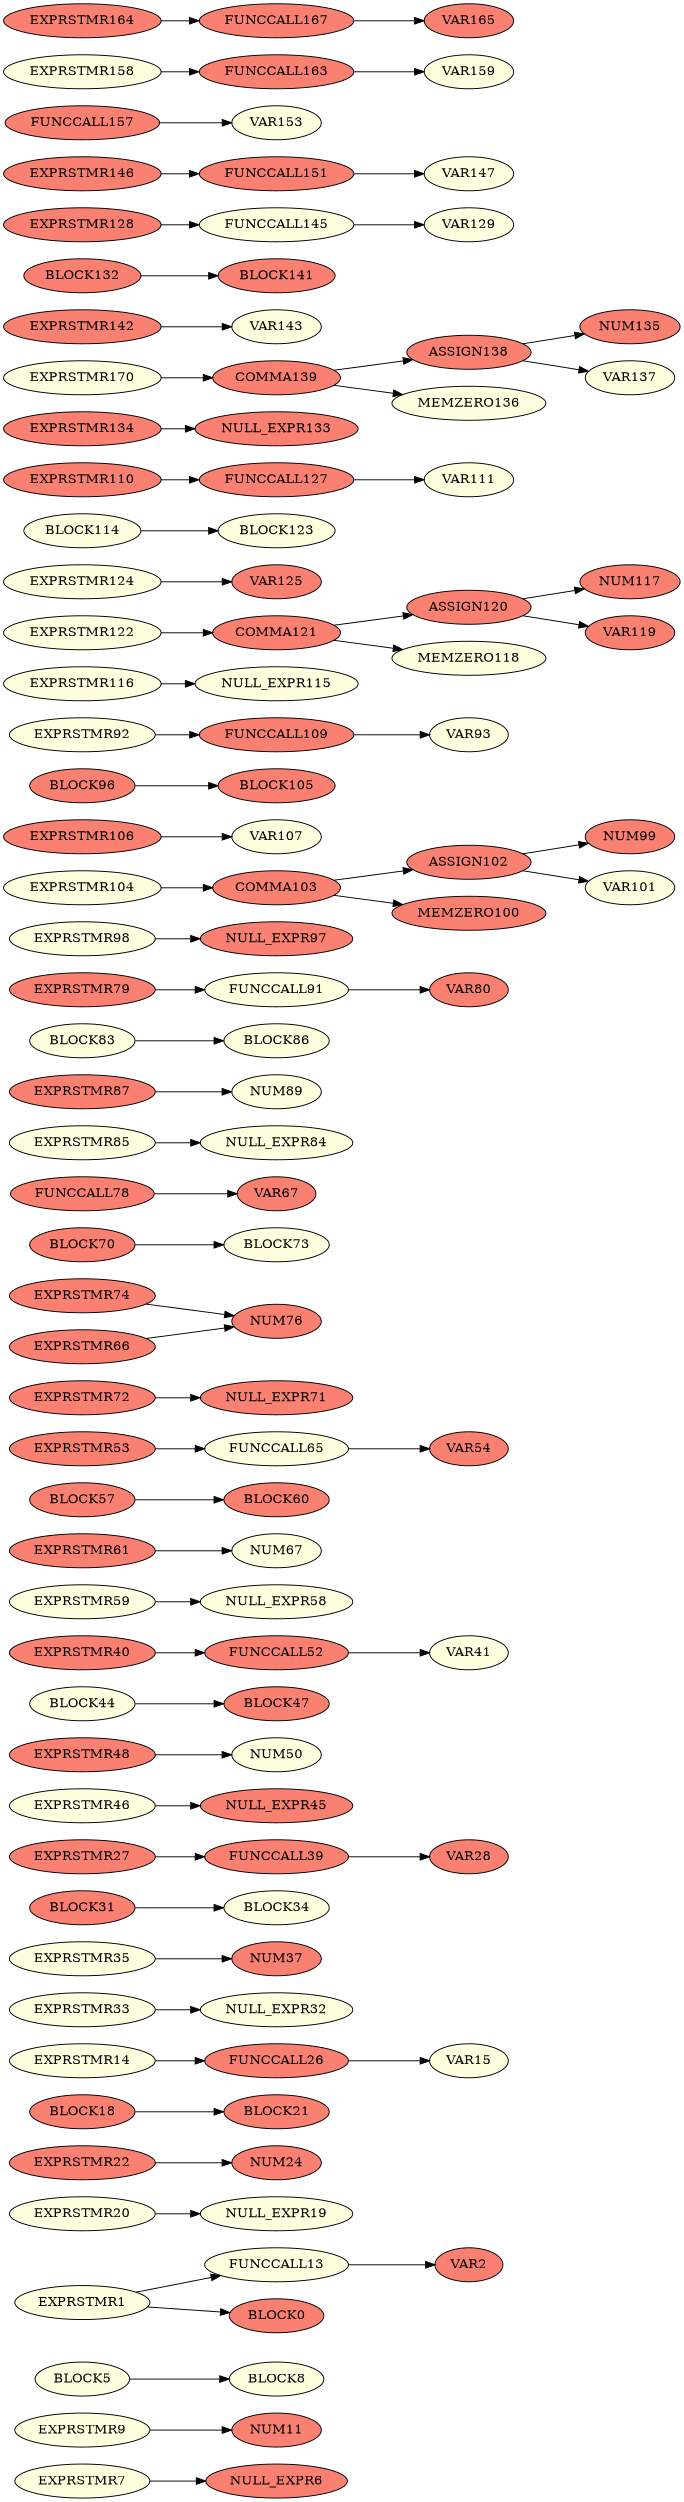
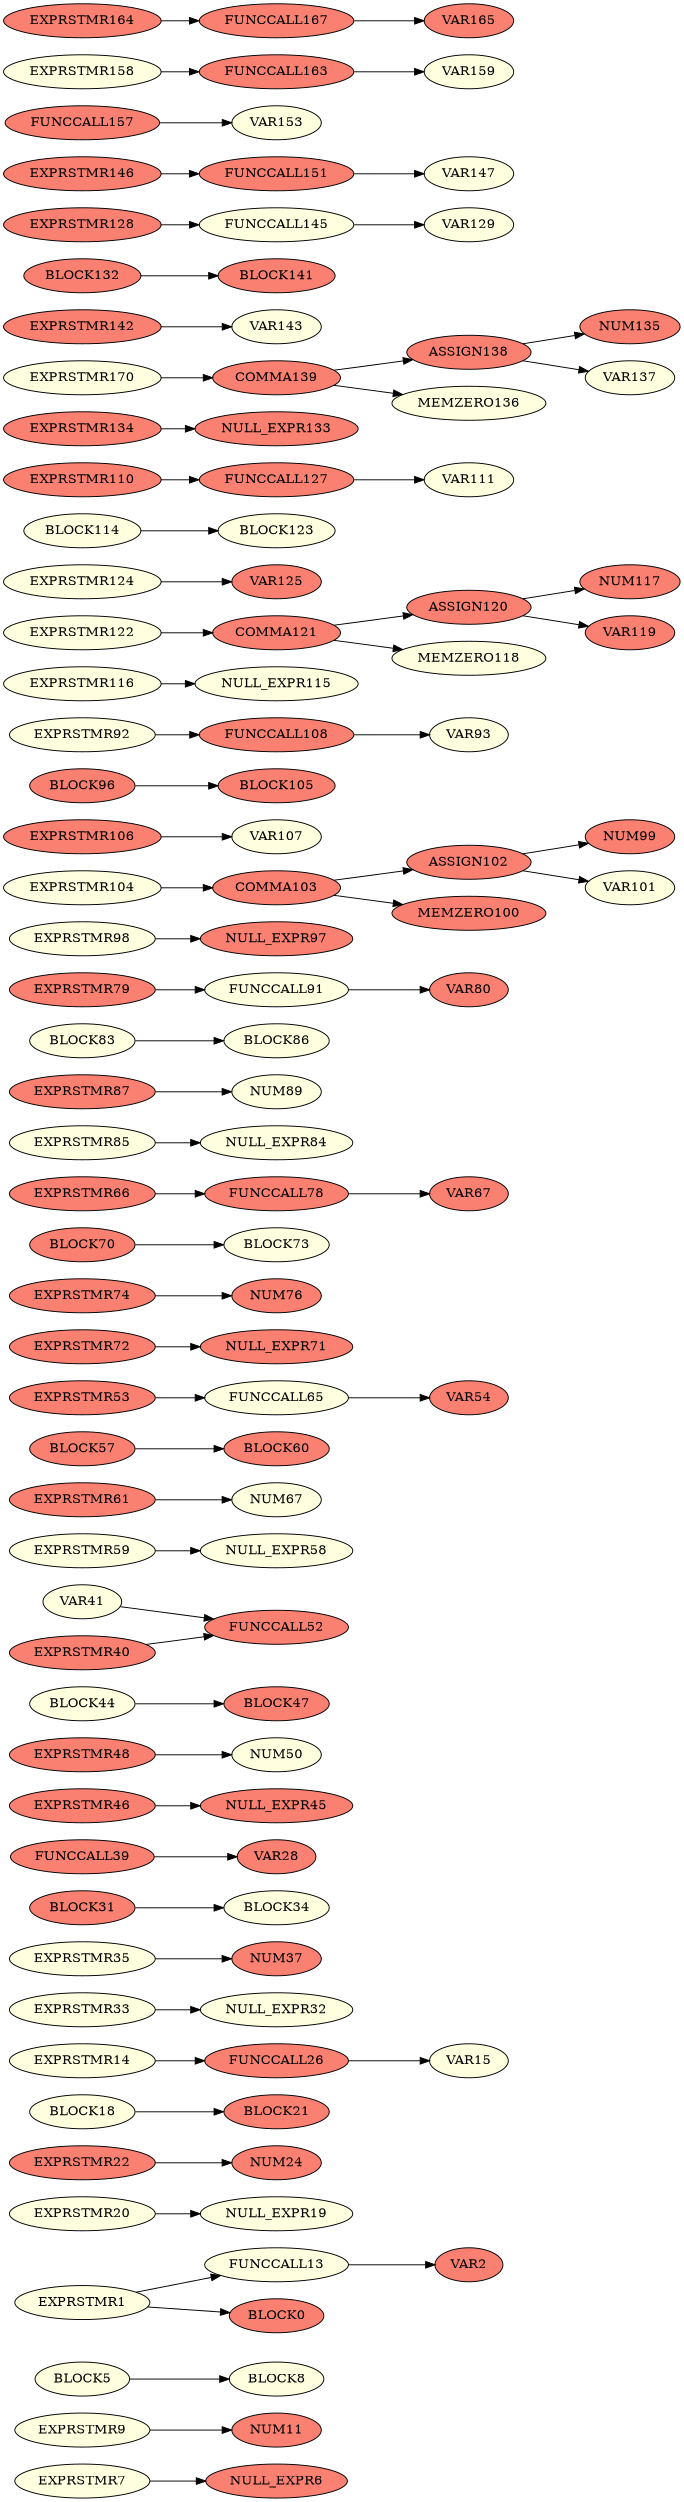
node "FUNCCALL109": label "FUNCCALL109" -> "FUNCCALL108"
edge "EXPRSTMR66" -> "NUM76": now "EXPRSTMR66" -> "FUNCCALL78"
edge "FUNCCALL52" -> "VAR41": reversed
node "EXPRSTMR46": fillcolor lightyellow -> salmon
node "EXPRSTMR27": removed
node "BLOCK18": fillcolor salmon -> lightyellow
